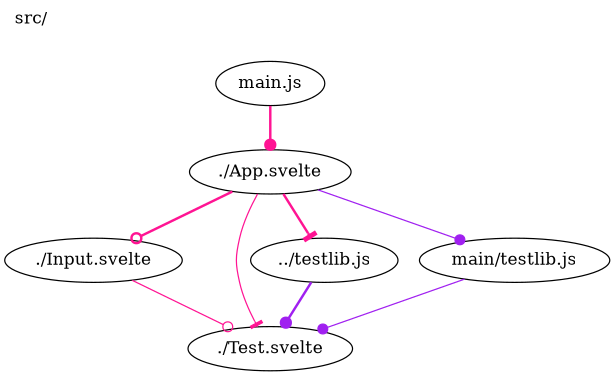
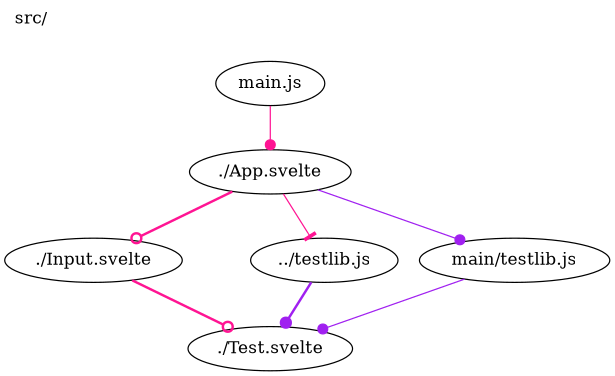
edge "main.js" -> "./App.svelte": style bold -> solid
edge "./App.svelte" -> "../testlib.js": style bold -> solid
edge "./App.svelte" -> "./Test.svelte": removed
edge "./Input.svelte" -> "./Test.svelte": style solid -> bold
